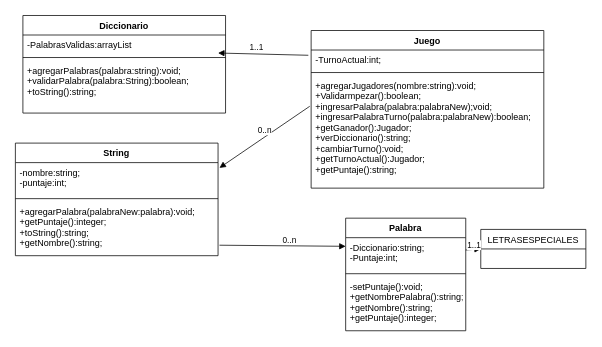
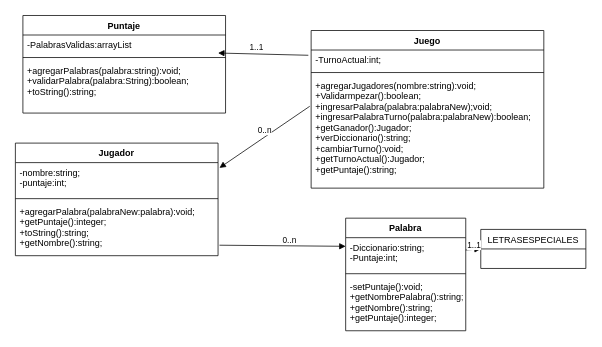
node "Diccionario": label "Diccionario" -> "Puntaje"
node "String": label "String" -> "Jugador"
